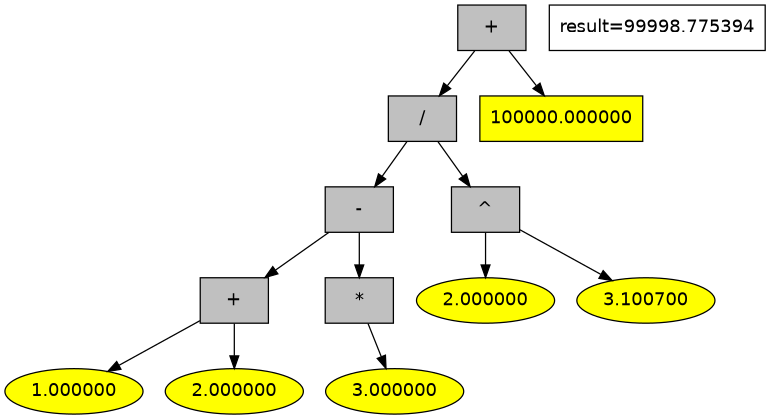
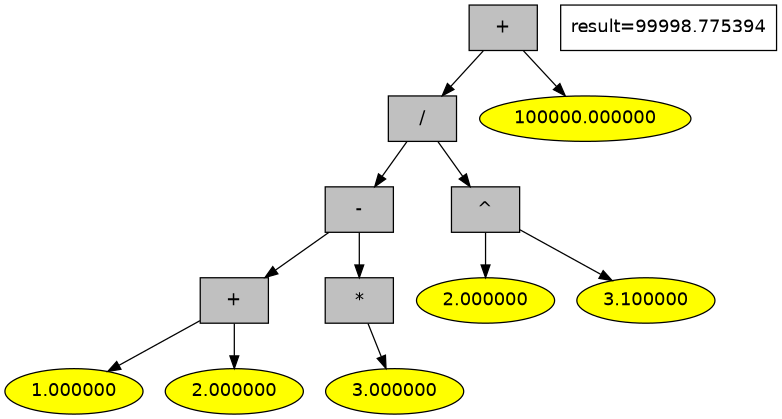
node "100000.000000": shape box -> ellipse
node "3.100700": label "3.100700" -> "3.100000"
